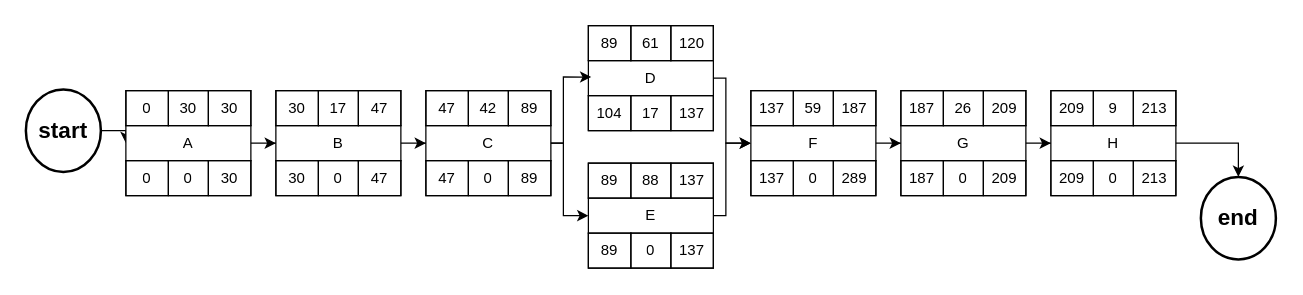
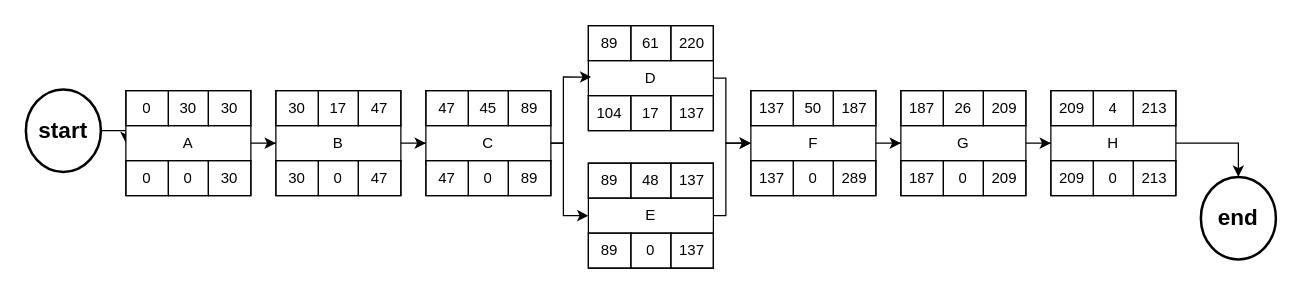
node "120": label "120" -> "220"
node "42": label "42" -> "45"
node "59": label "59" -> "50"
node "9": label "9" -> "4"
node "88": label "88" -> "48"
